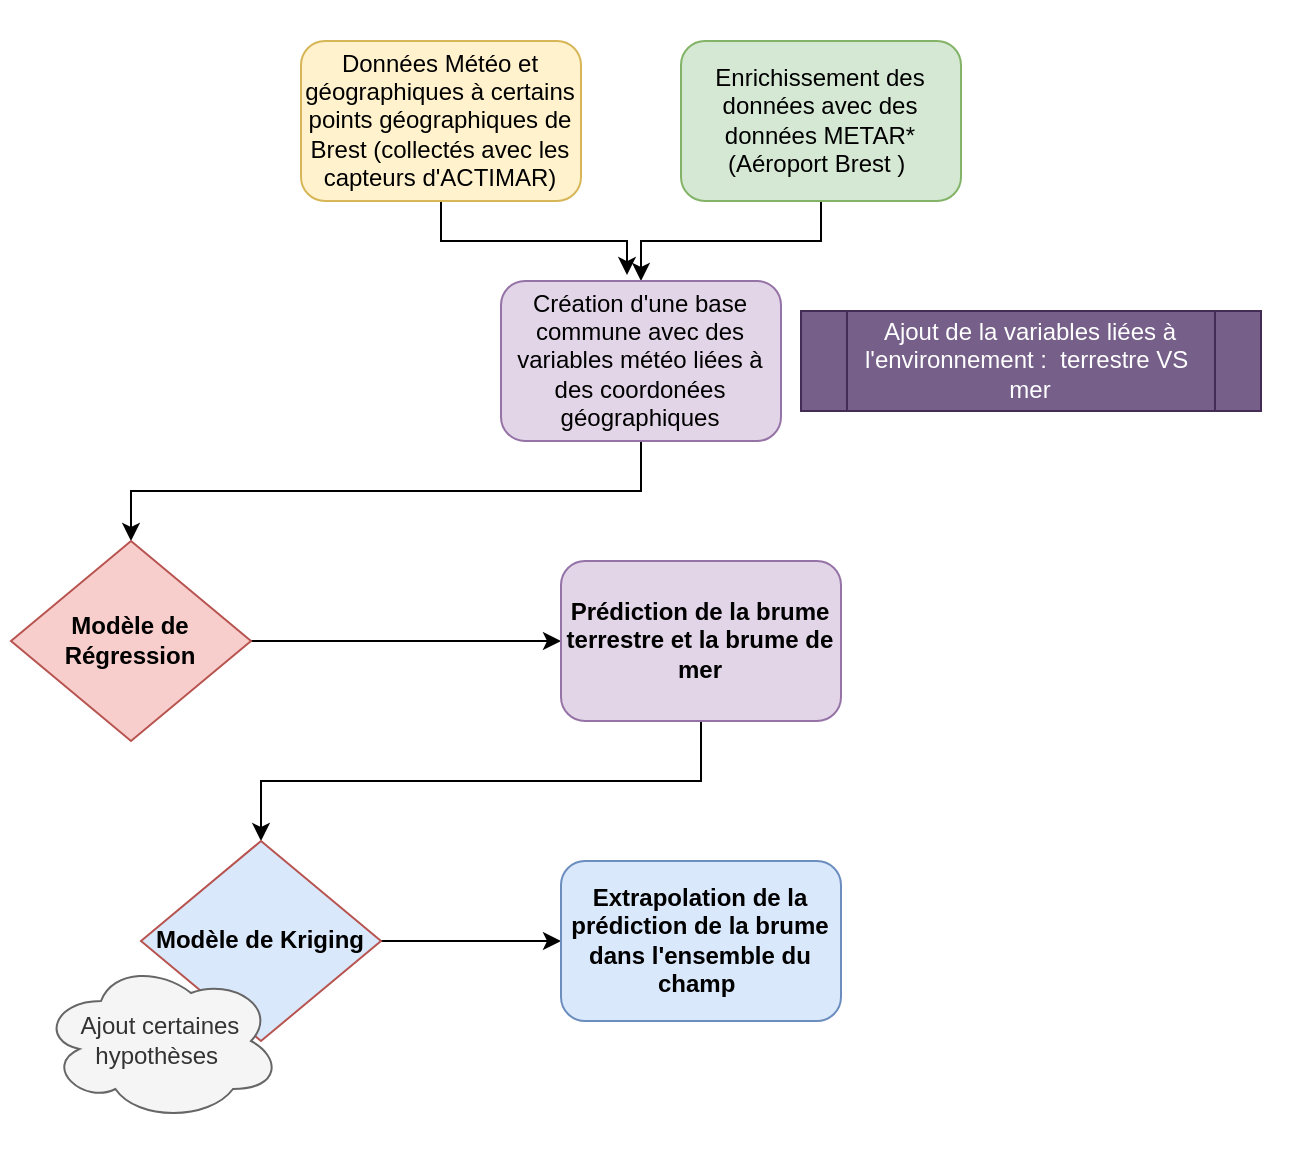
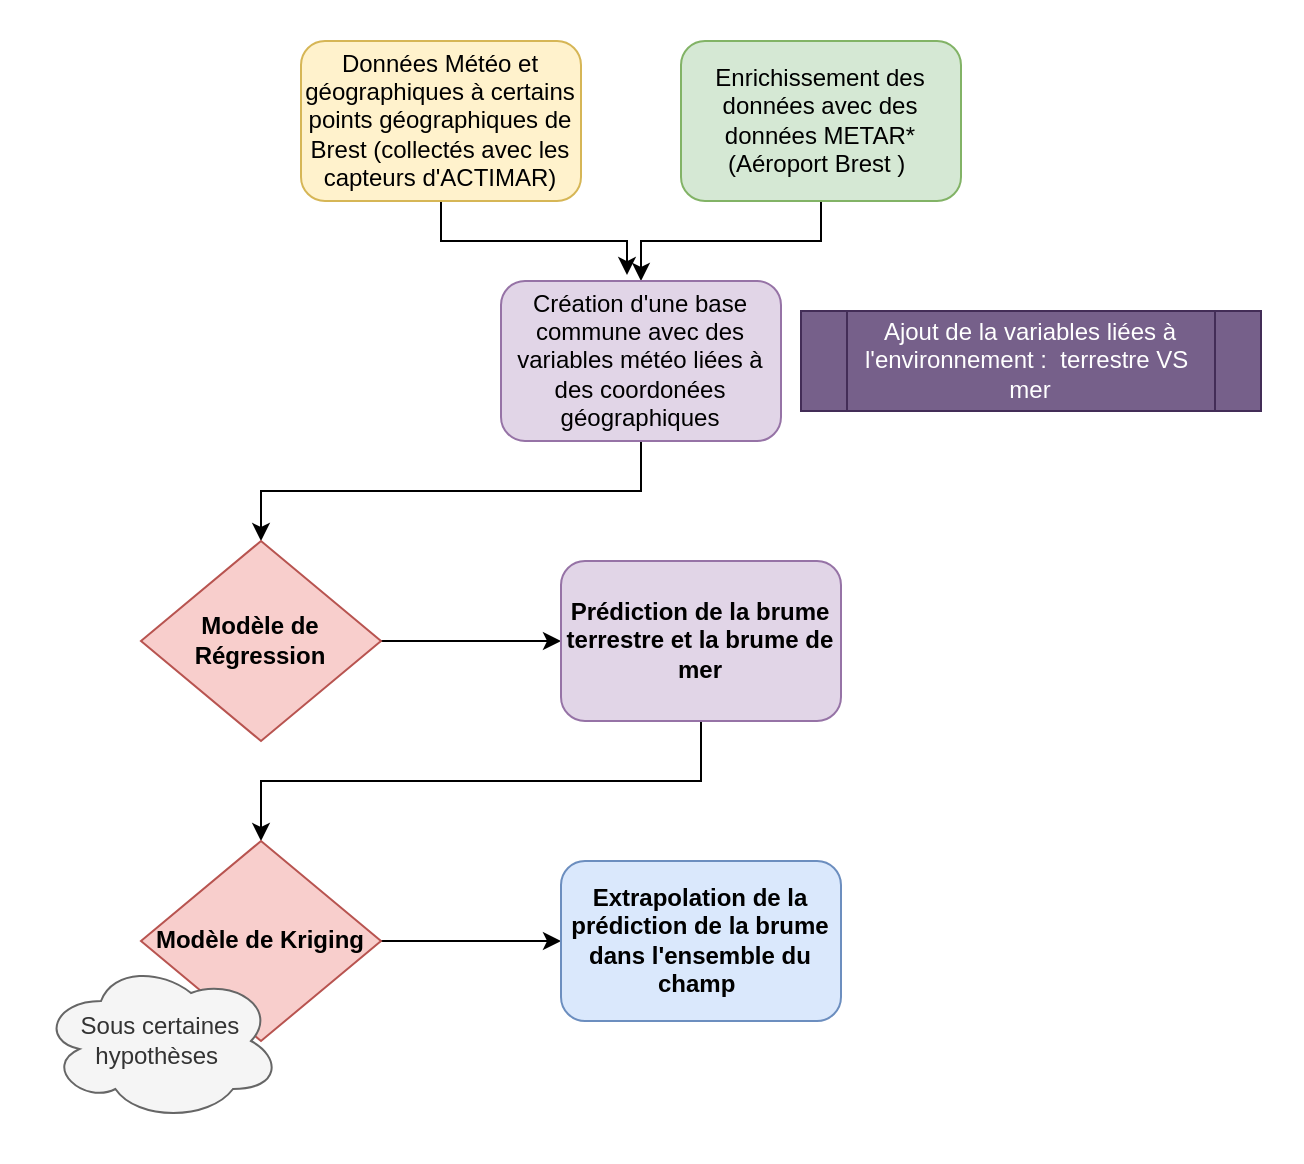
node "Modèle de Régression": moved (131, 641) -> (261, 641)
node "Modèle de Kriging": fillcolor #dae8fc -> #f8cecc
node "Ajout certaines hypothèses": label "Ajout certaines hypothèses" -> "Sous certaines hypothèses"
